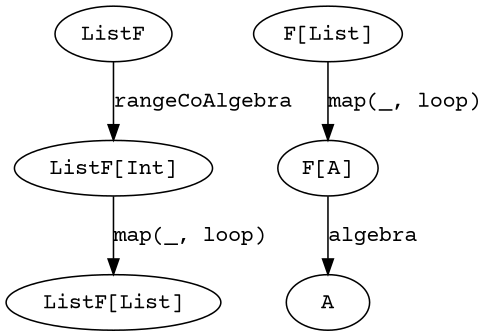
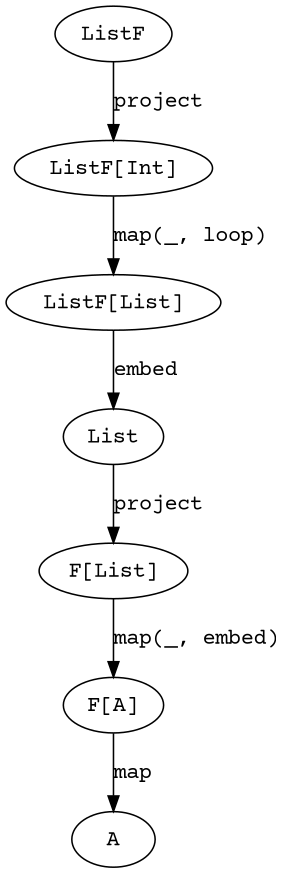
edge "ListF" -> "ListF[Int]": label "rangeCoAlgebra" -> "project"
edge "F[List]" -> "F[A]": label "map(_, loop)" -> "map(_, embed)"
edge "F[A]" -> "A": label "algebra" -> "map"
node "List": added
